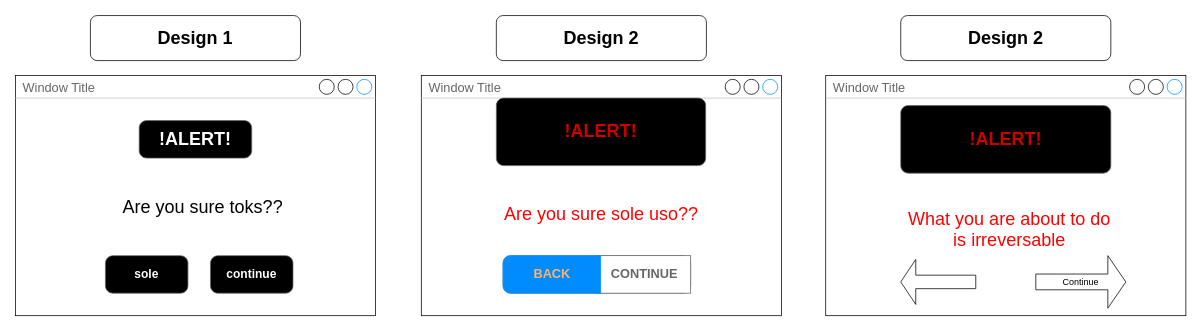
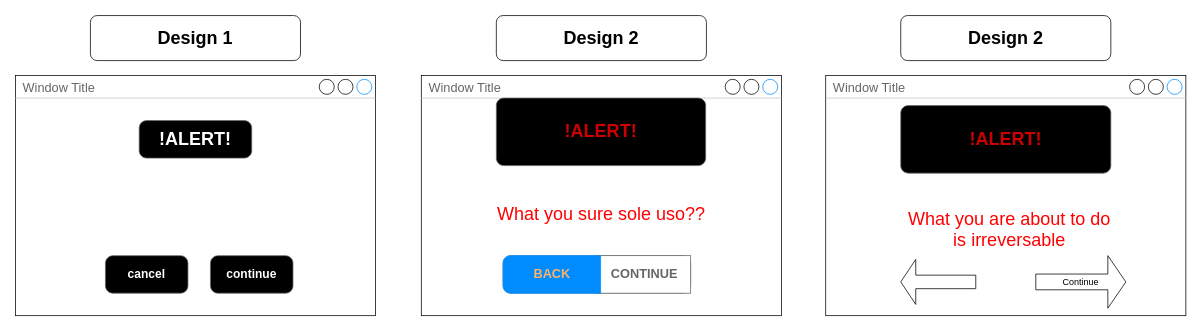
node "Are you sure toks??": removed
node "Are you sure sole uso??": label "Are you sure sole uso??" -> "What you sure sole uso??"
node "sole": label "sole" -> "cancel"
